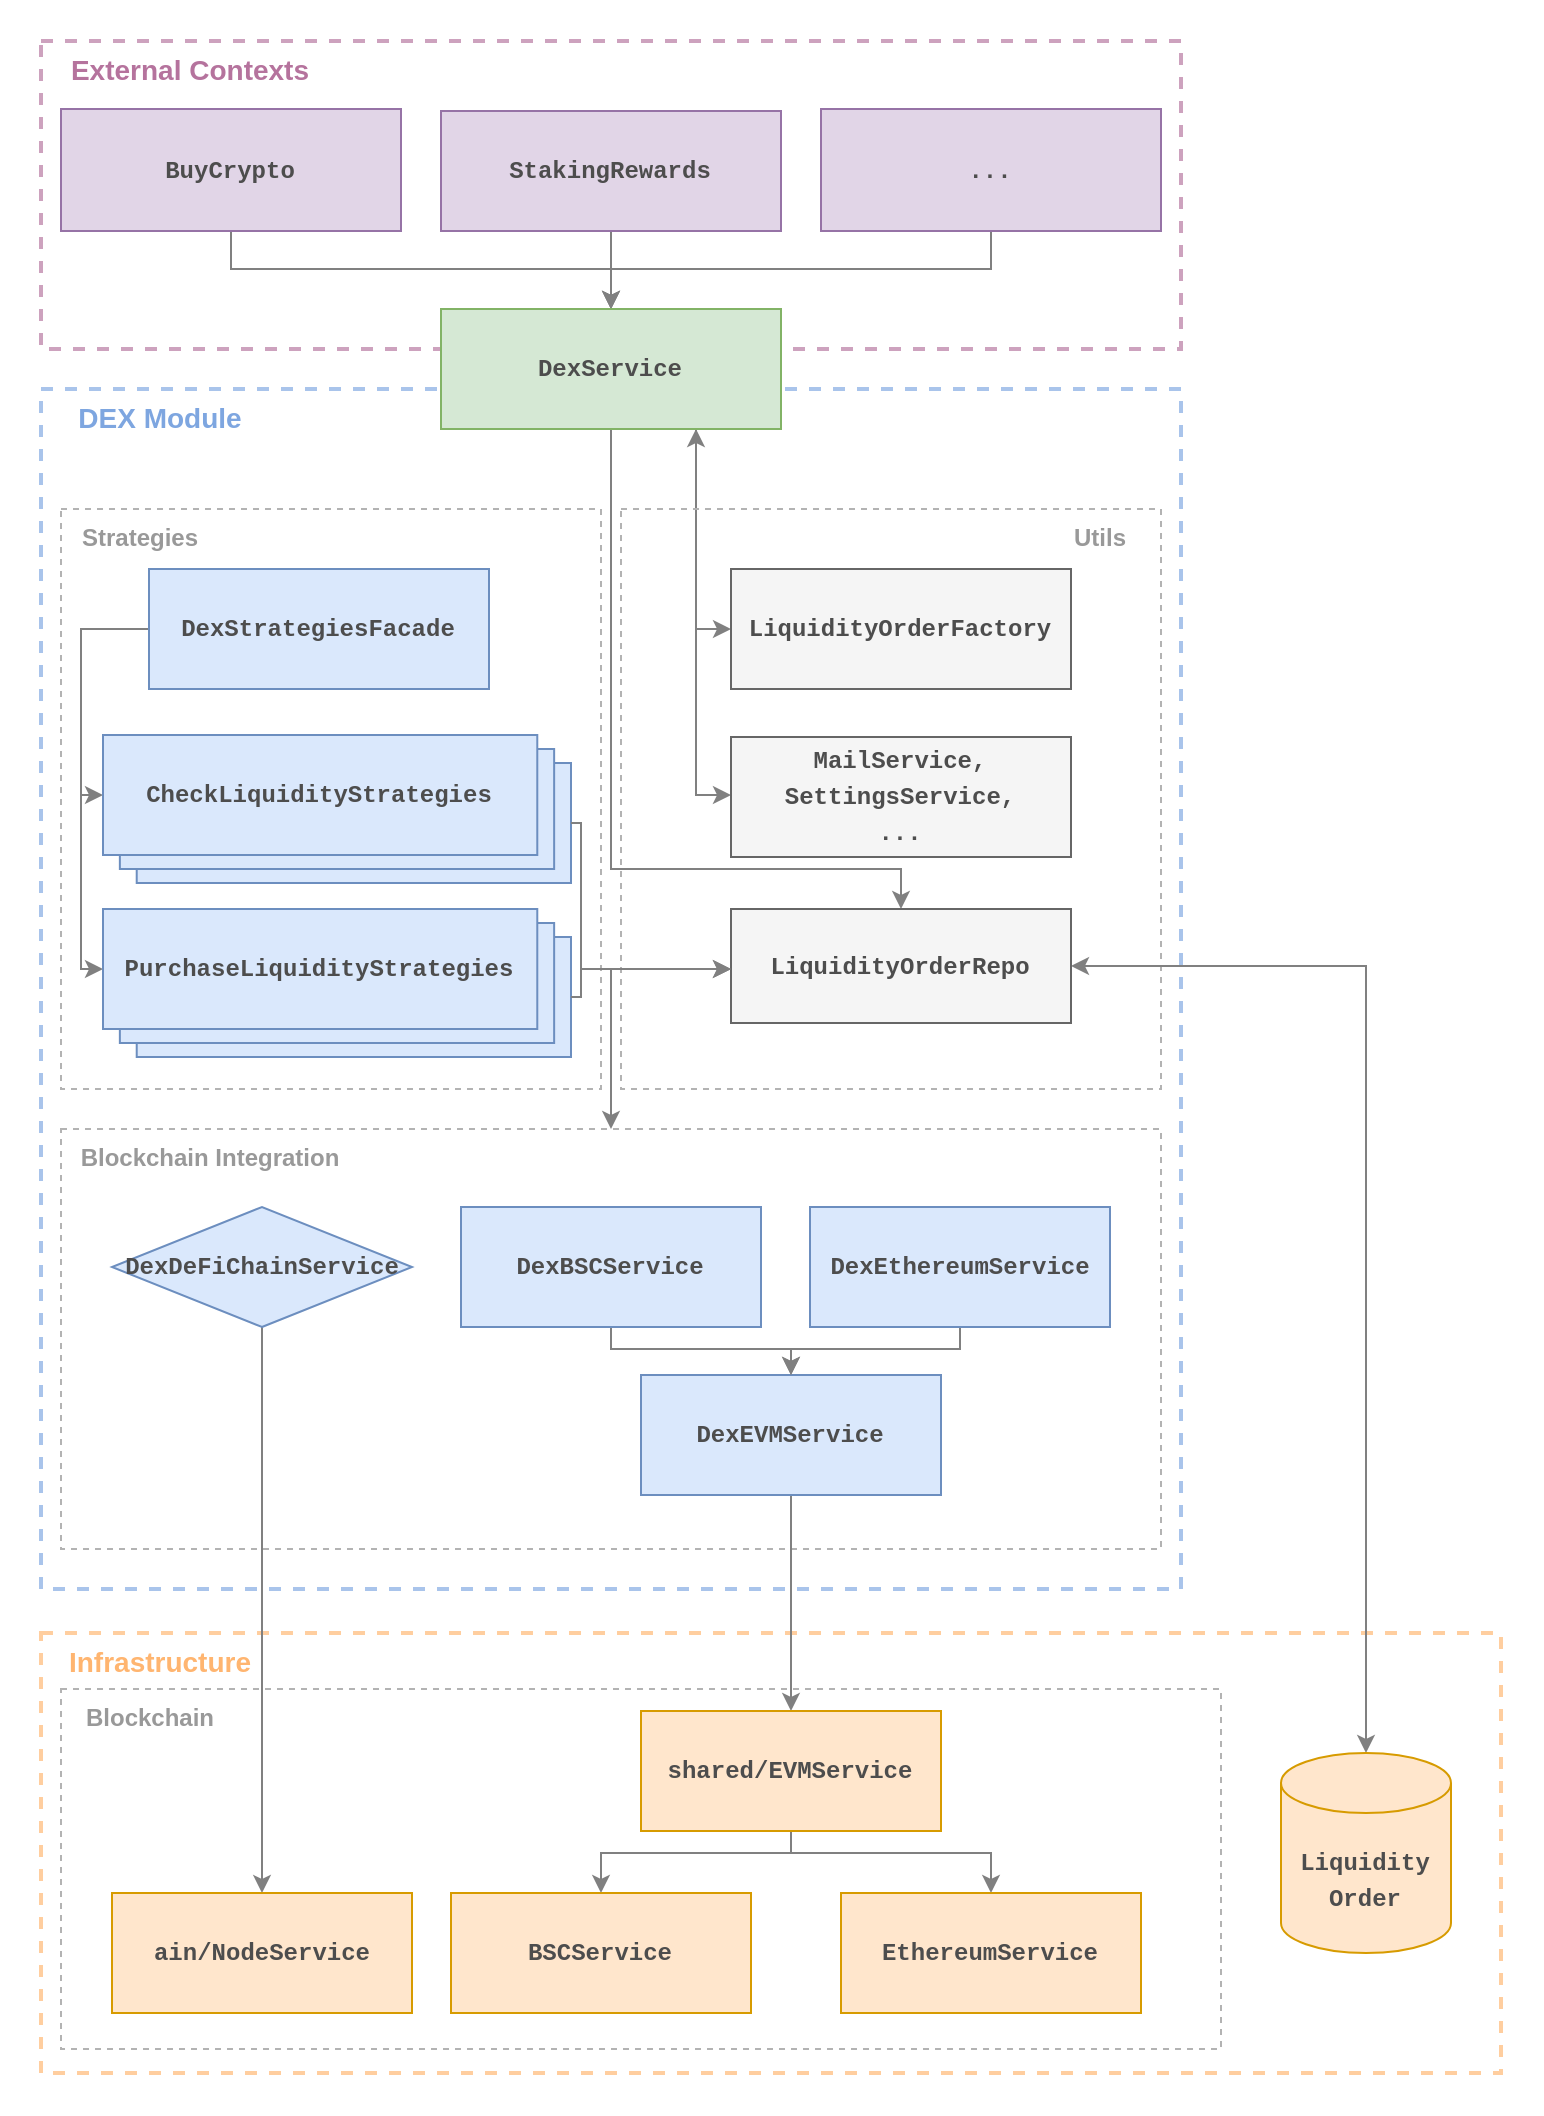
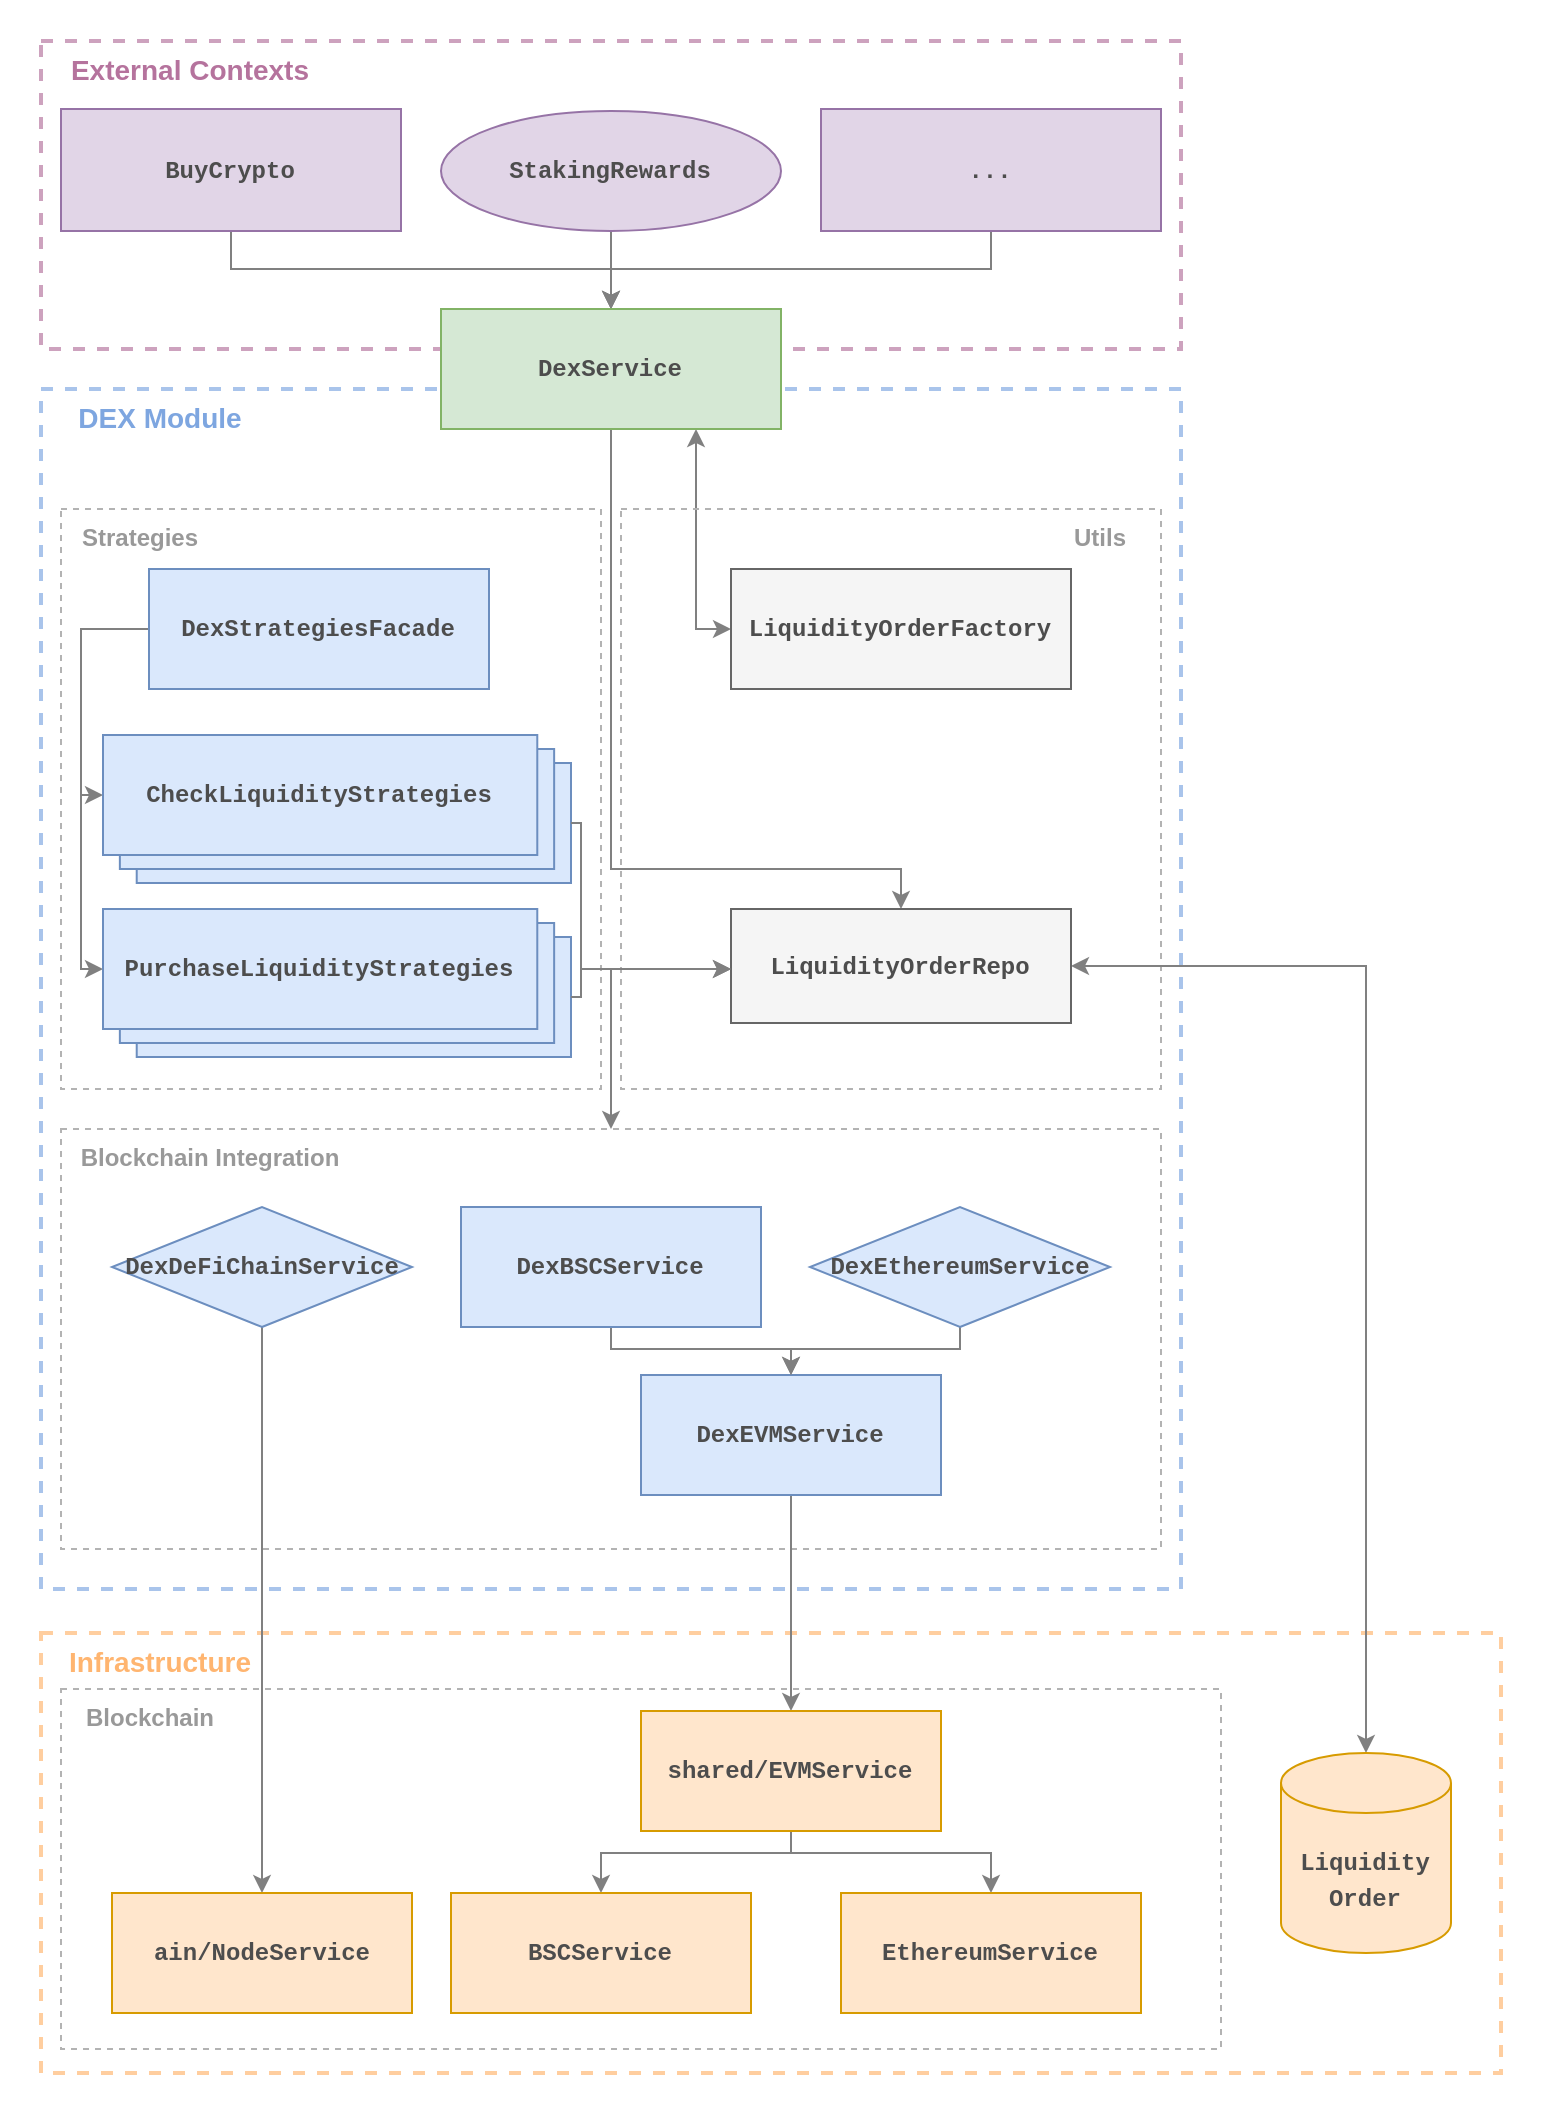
node "StakingRewards": shape rectangle -> ellipse
edge "DexService" -> "MailService, SettingsService, ...": removed
node "MailService, SettingsService, ...": removed
node "DexEthereumService": shape rectangle -> diamond
